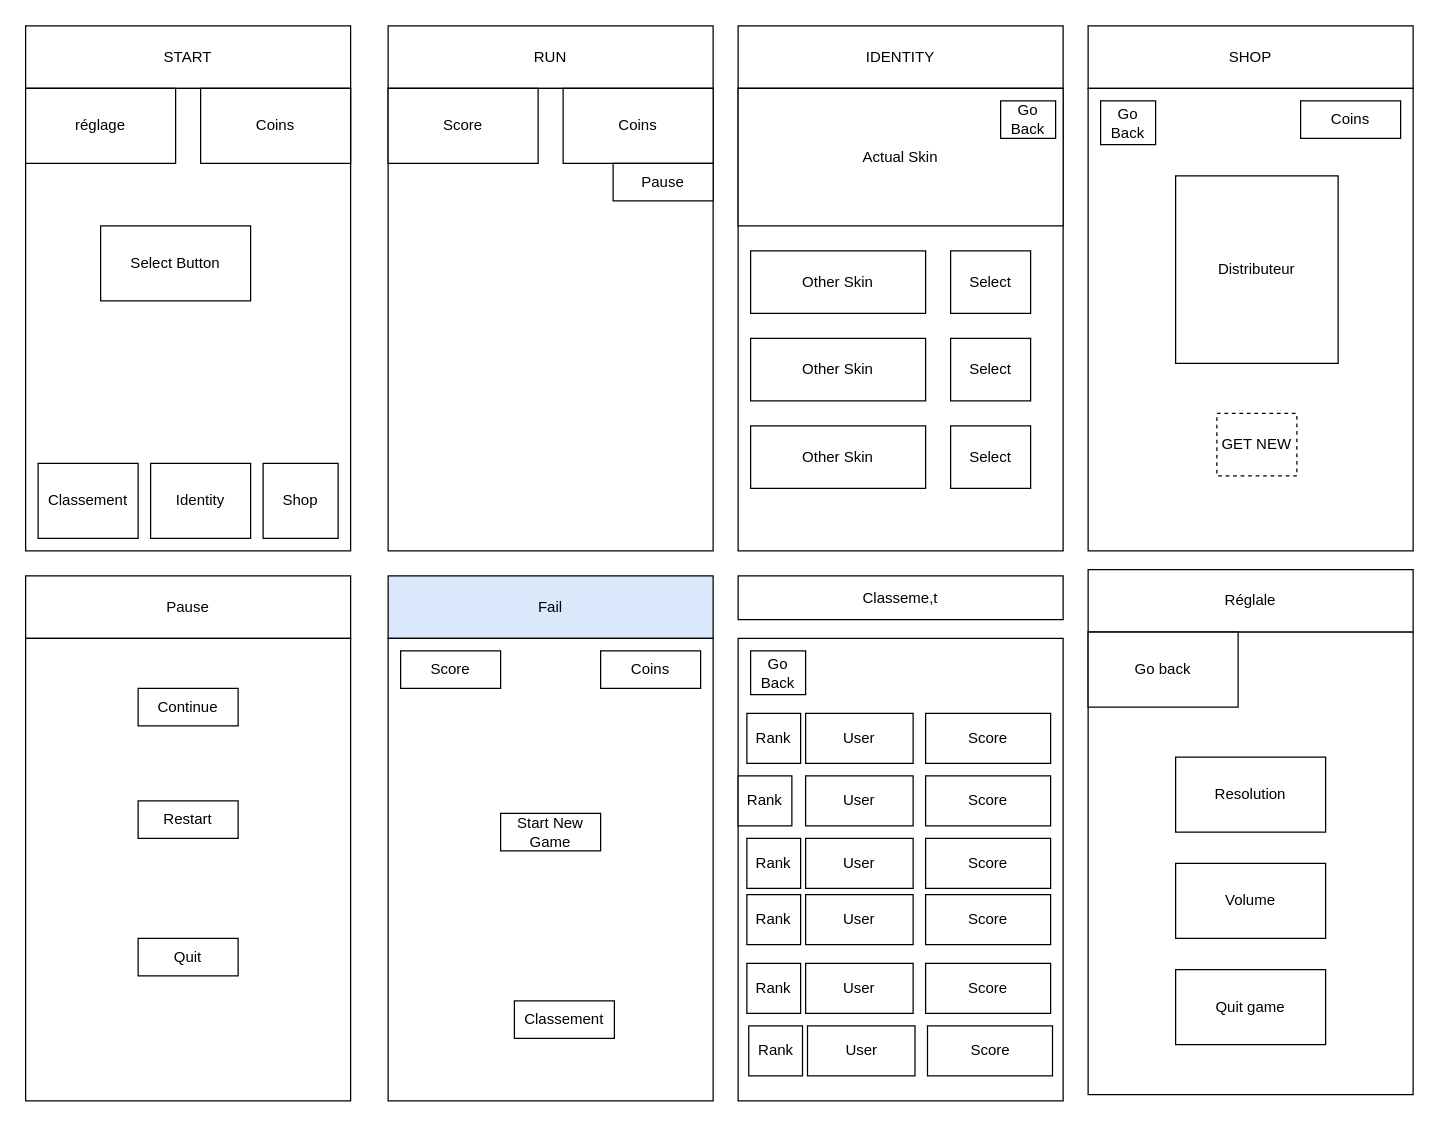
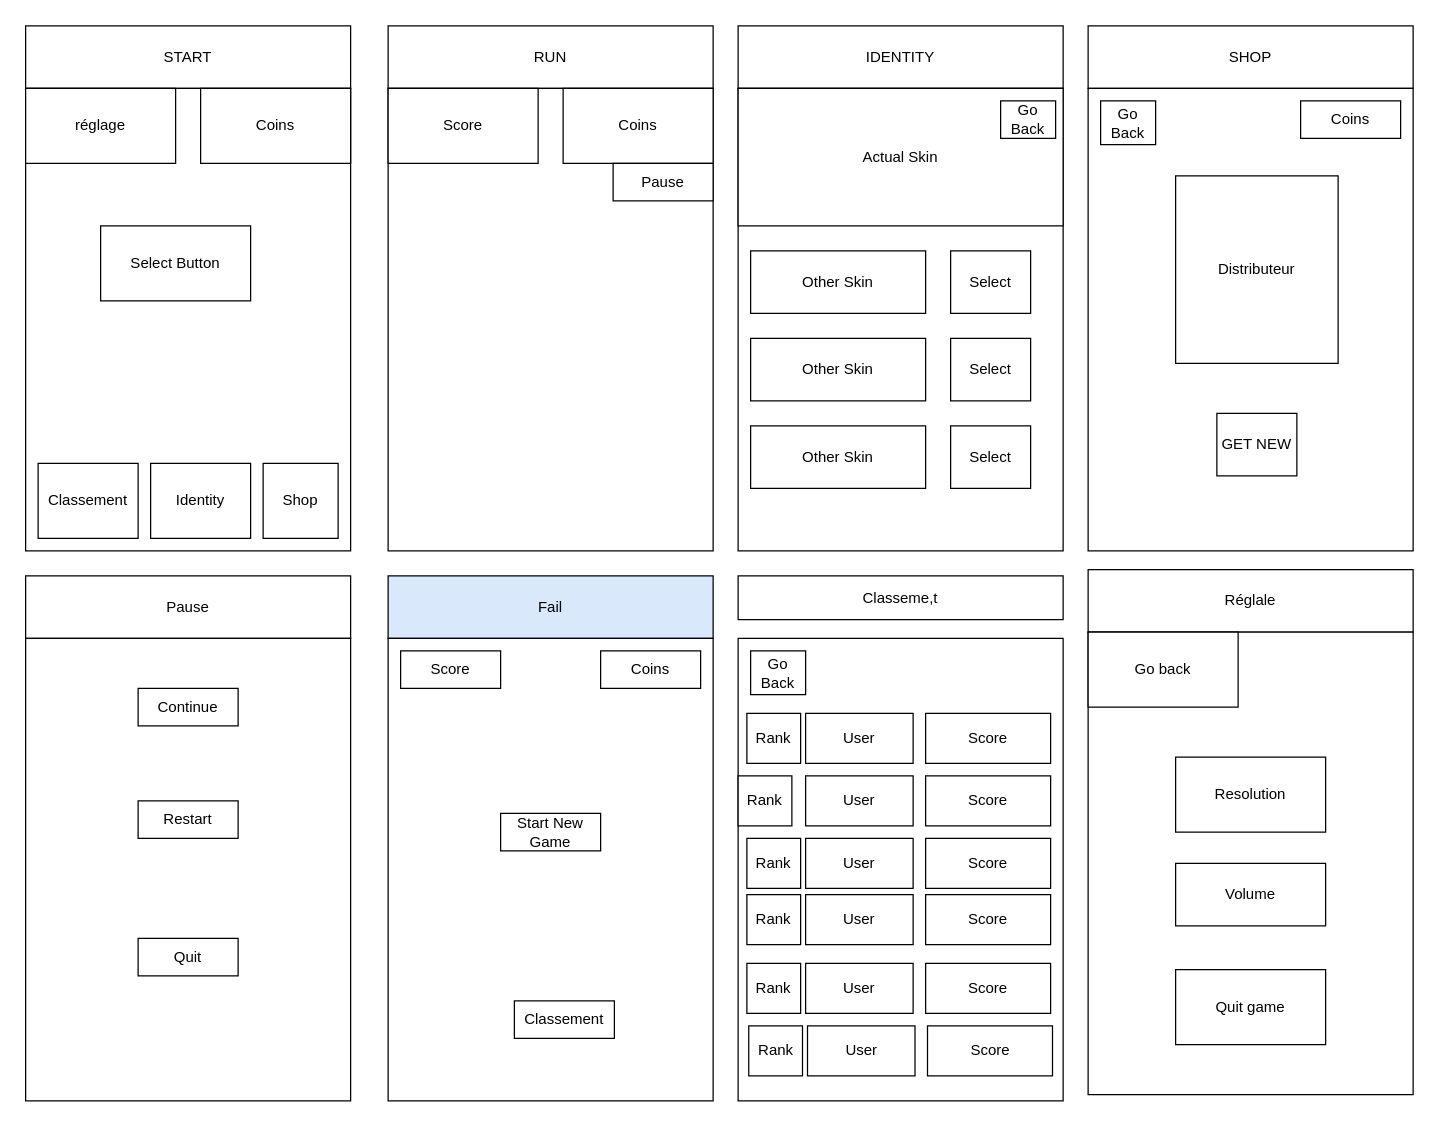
node "GET NEW": style dashed -> solid
node "Volume": size 150x75 -> 150x63
